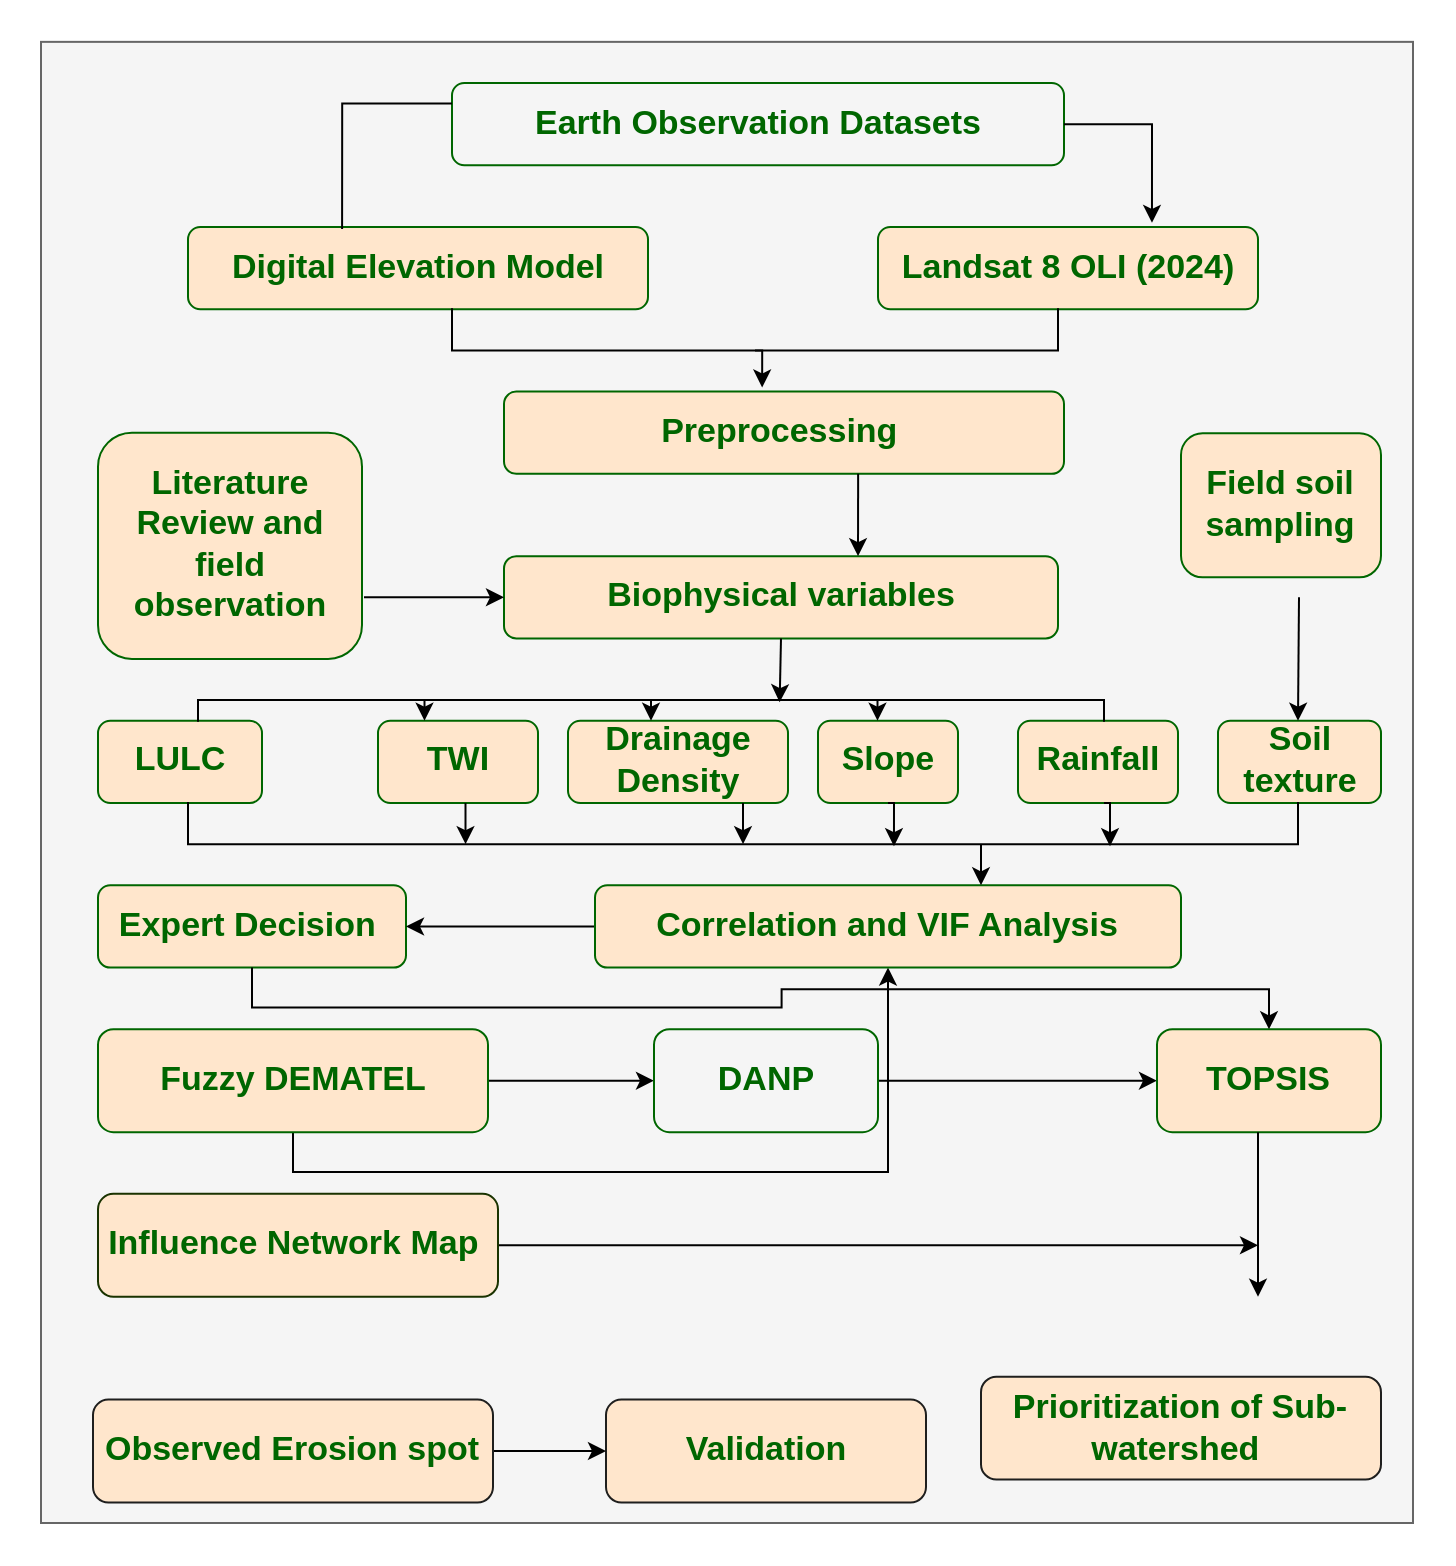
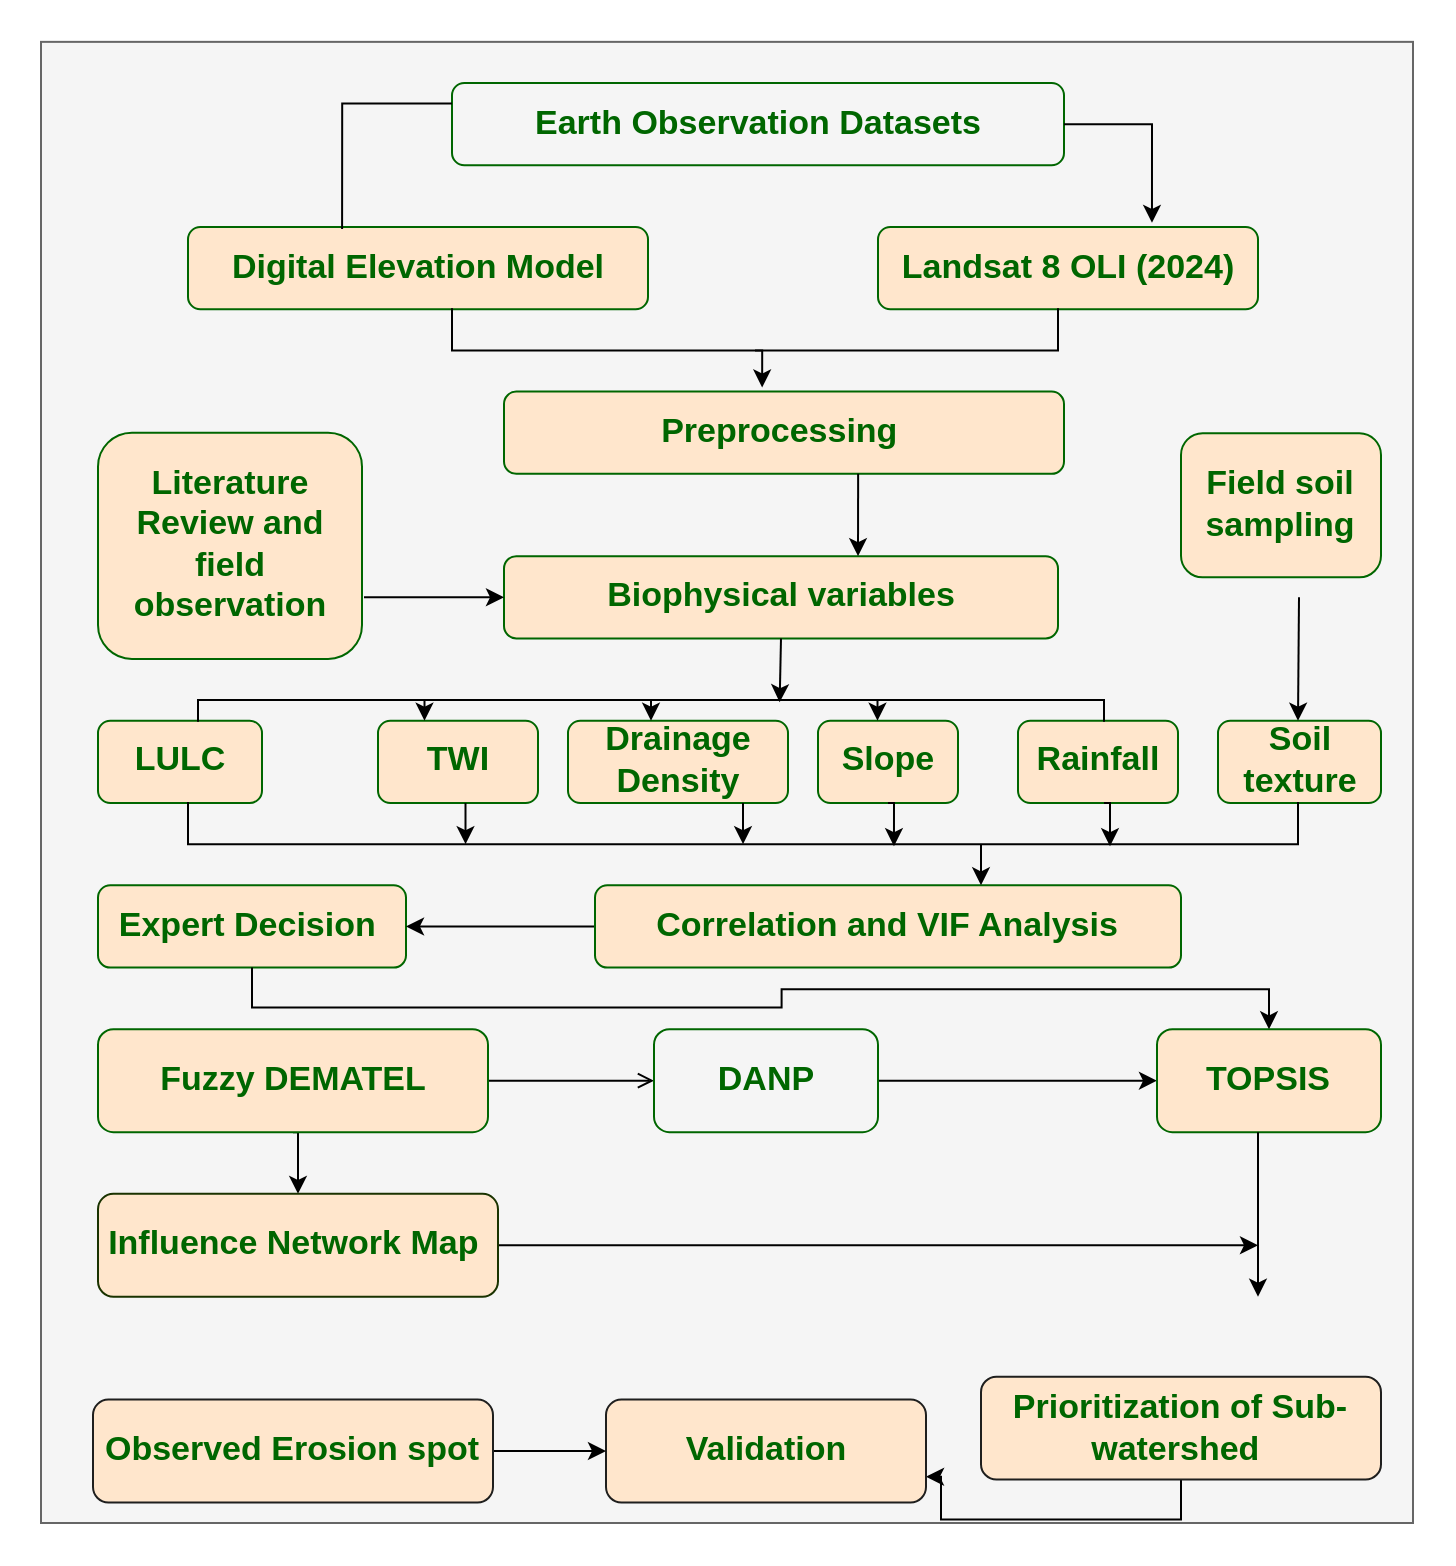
edge "Fuzzy DEMATEL" -> "DANP": arrowhead classic -> open
edge "Fuzzy DEMATEL" -> "Correlation and VIF Analysis": now "Fuzzy DEMATEL" -> "Influence Network Map"
edge "Prioritization of Sub-watershed" -> "Validation": added
